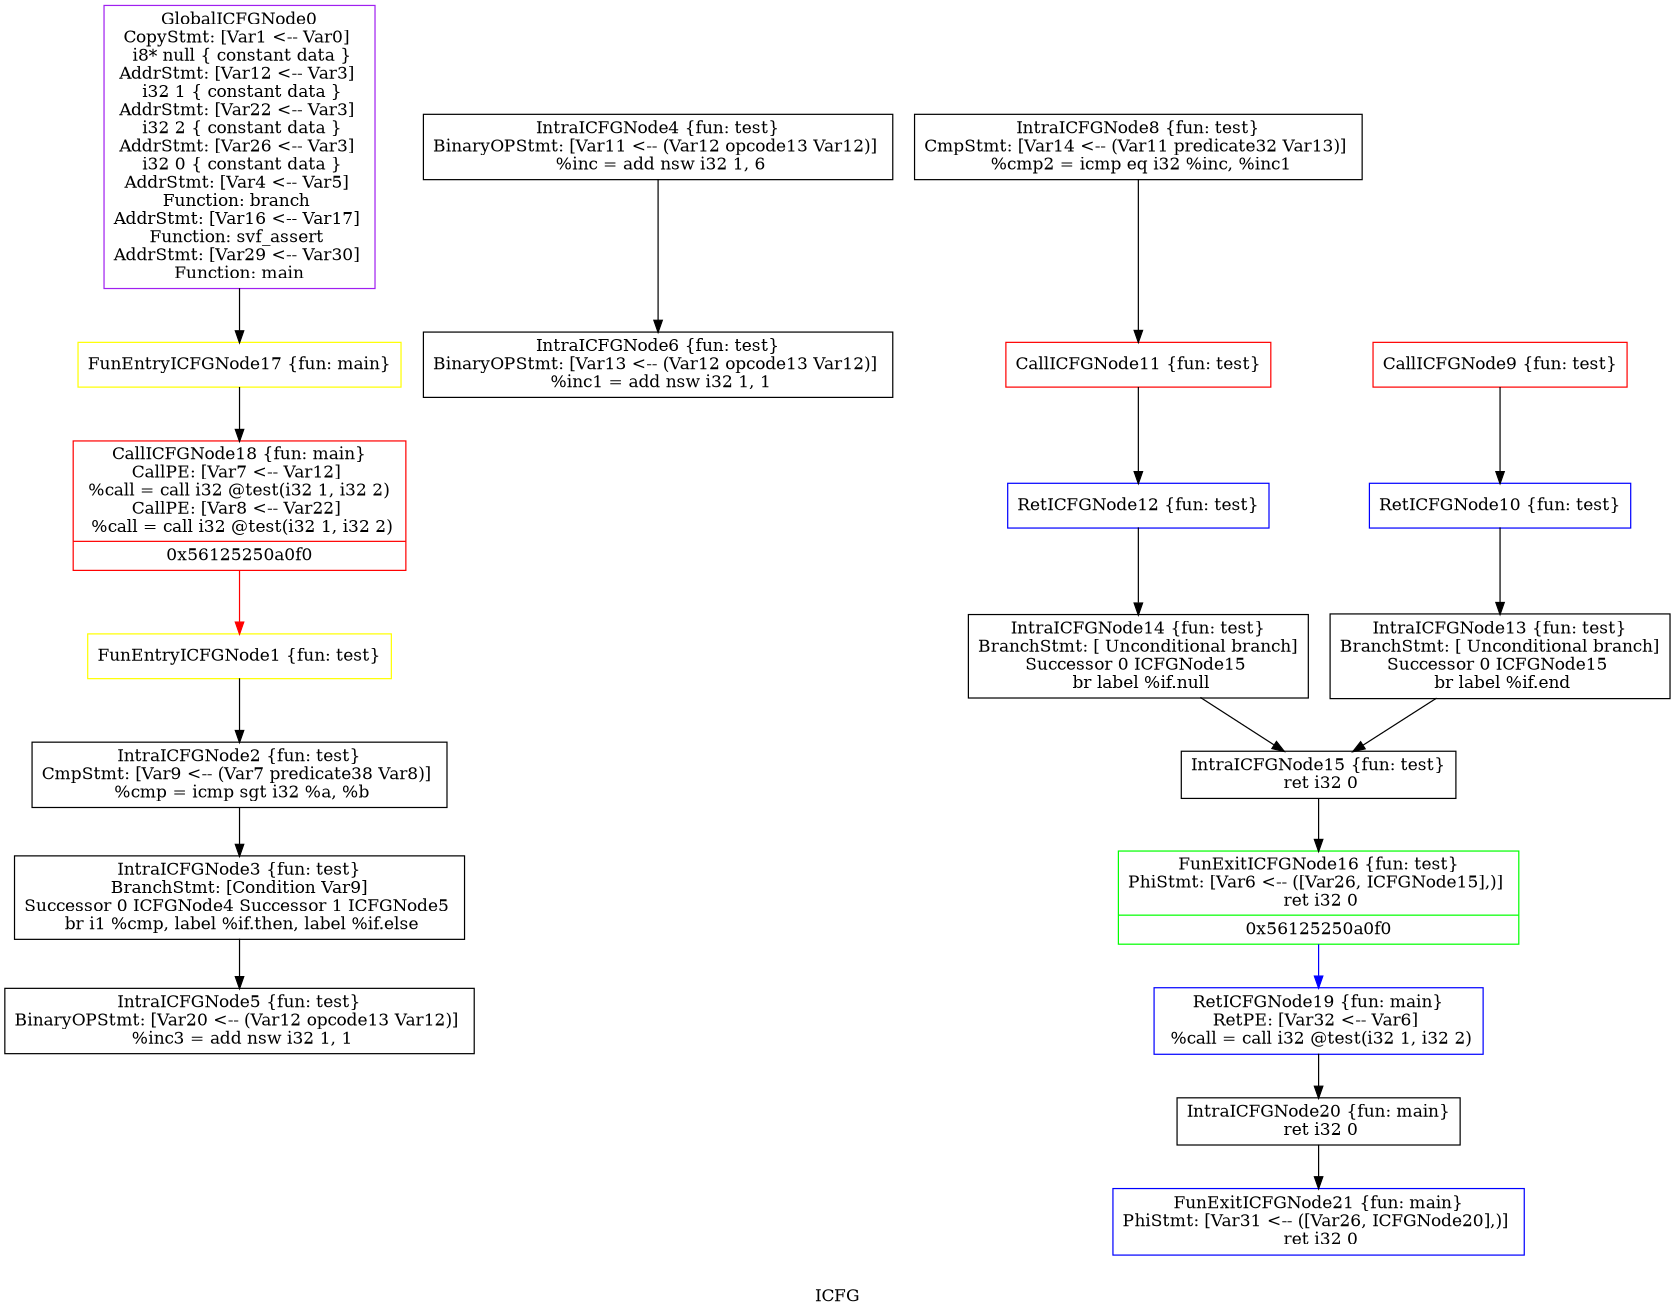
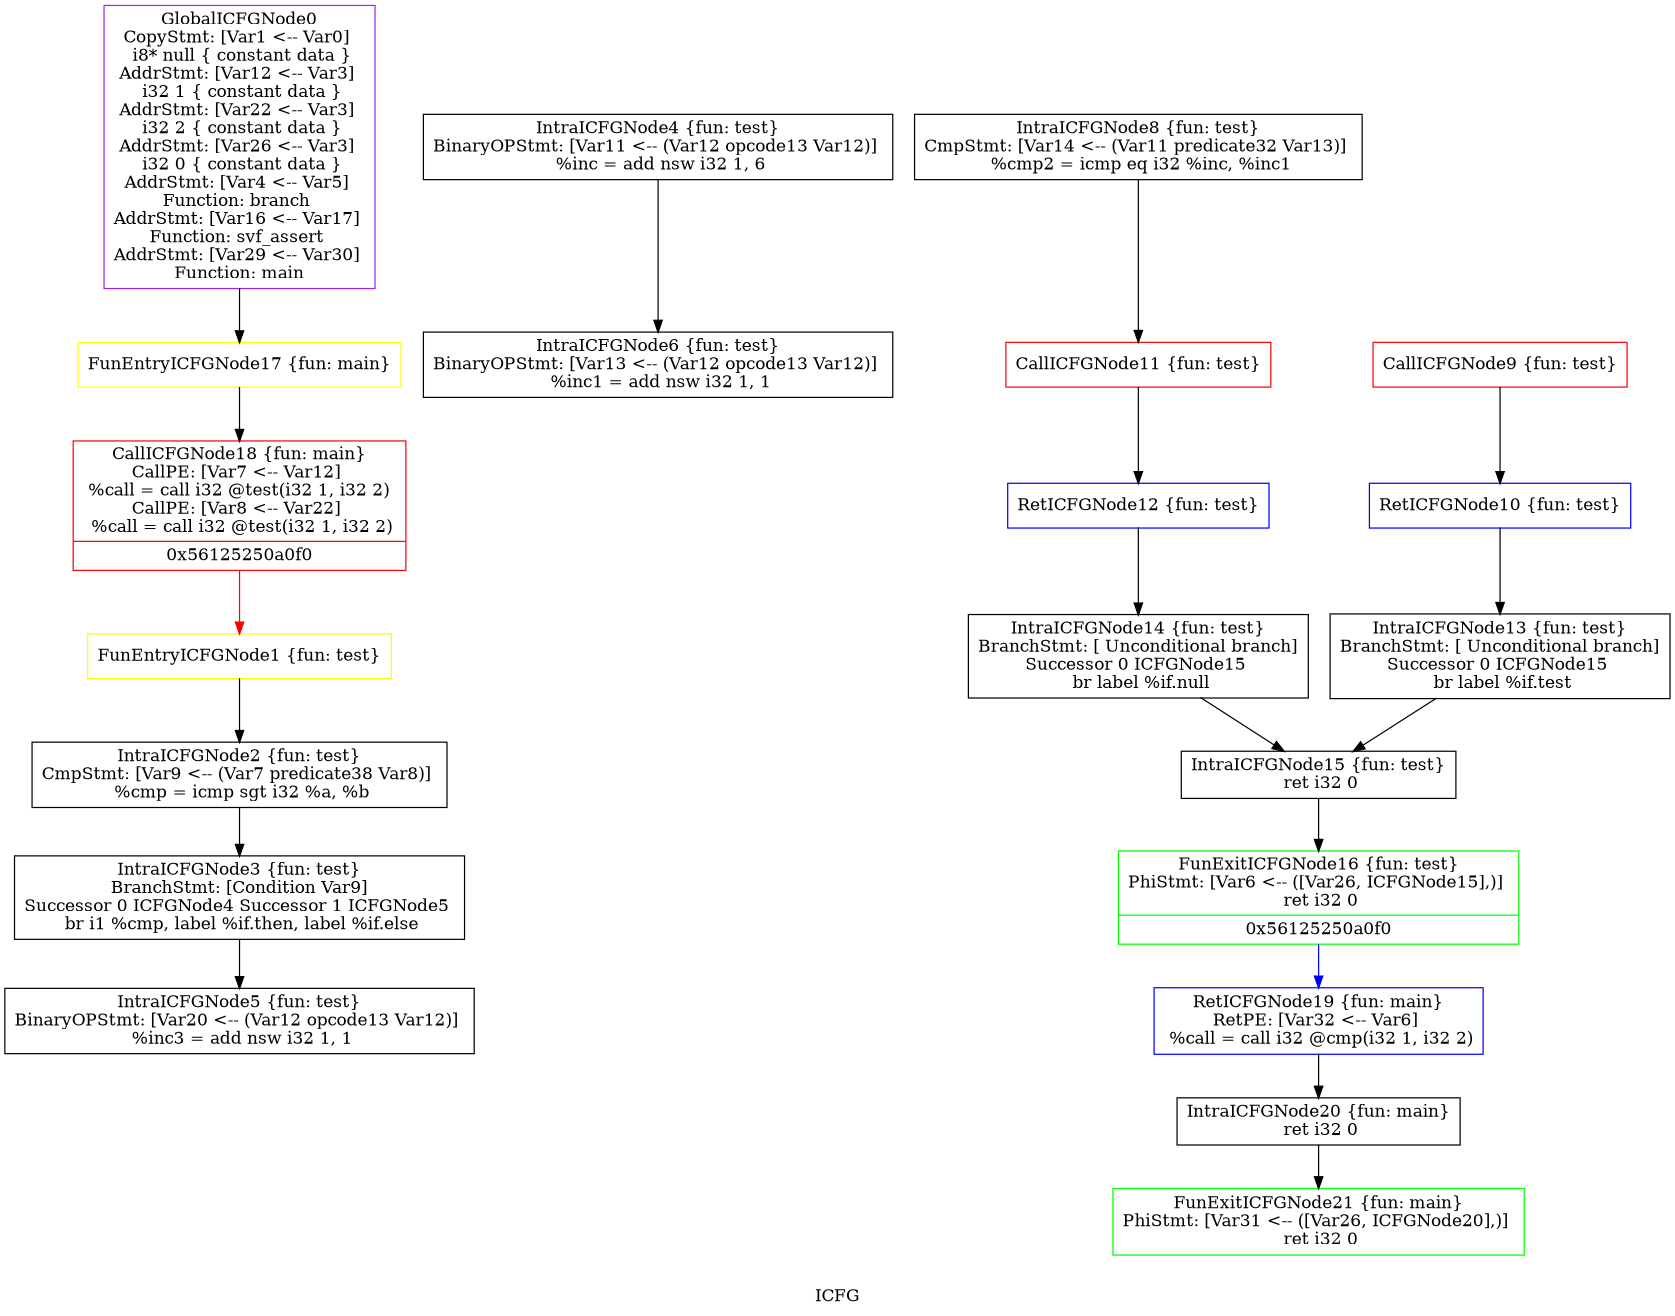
node "IntraICFGNode13 {fun: test}": text "br label %if.end" -> "br label %if.test"
node "RetICFGNode19 {fun: main}": text "%call = call i32 @test(i32 1, i32 2)" -> "%call = call i32 @cmp(i32 1, i32 2)"
node "FunExitICFGNode21 {fun: main}": color blue -> green
